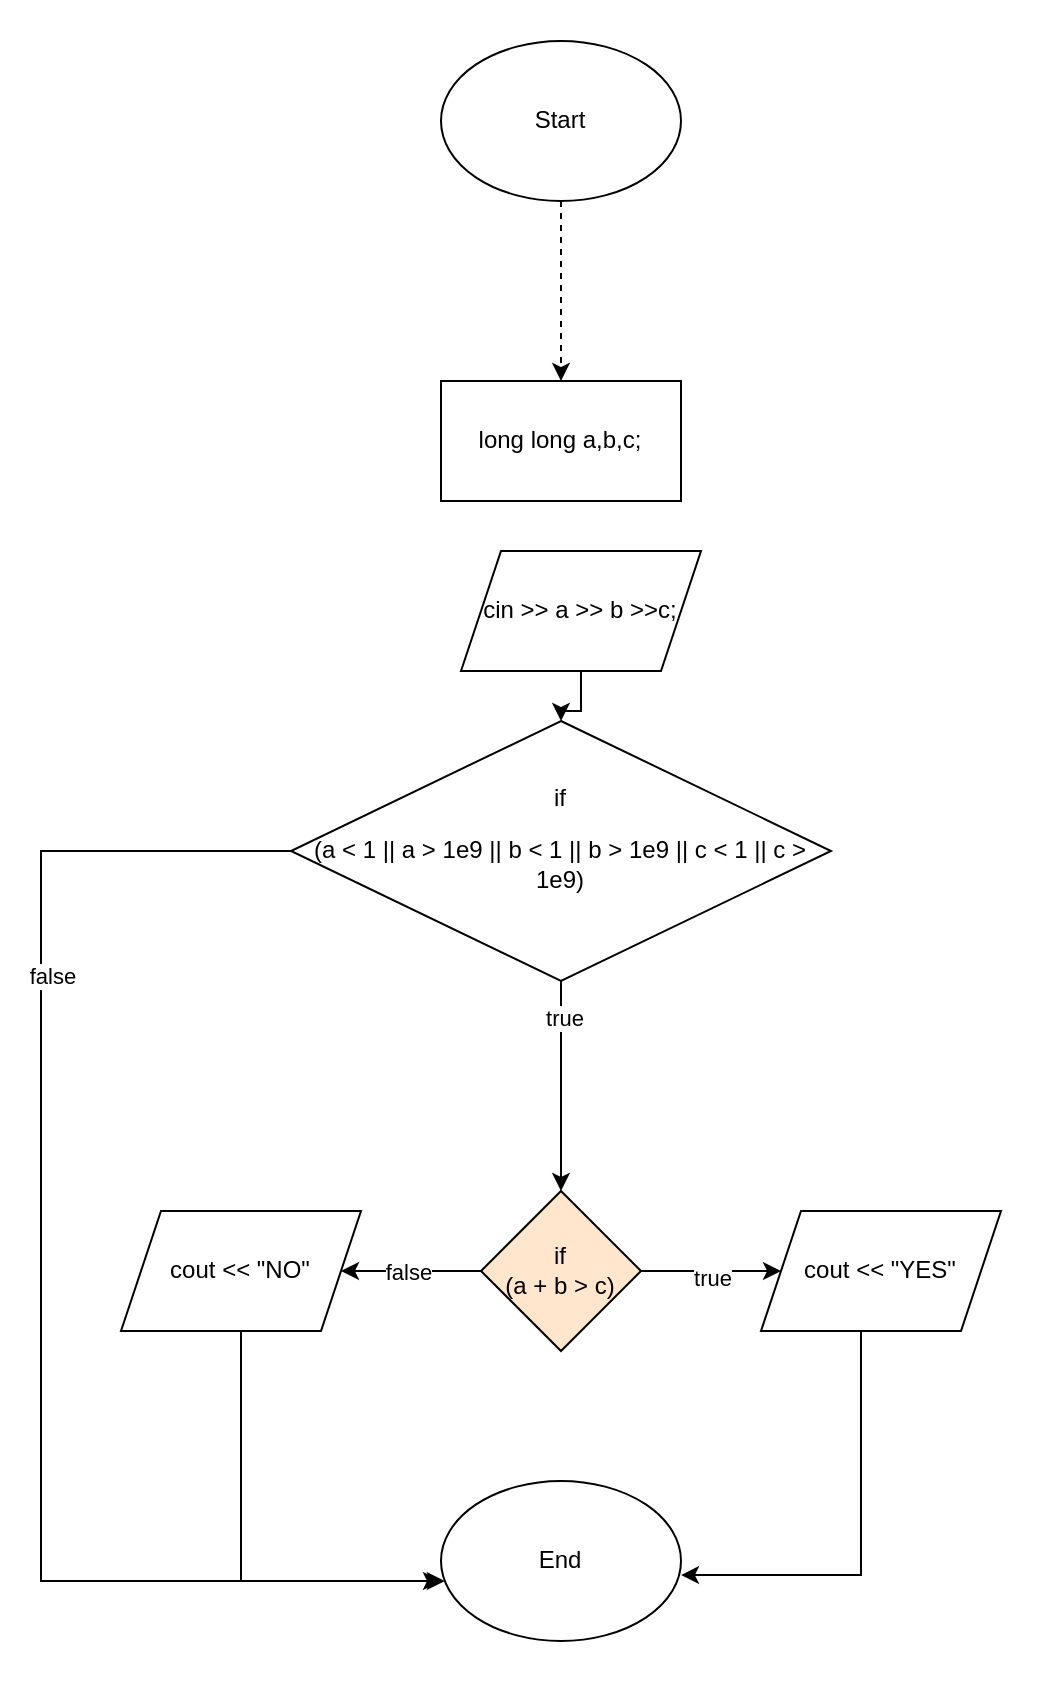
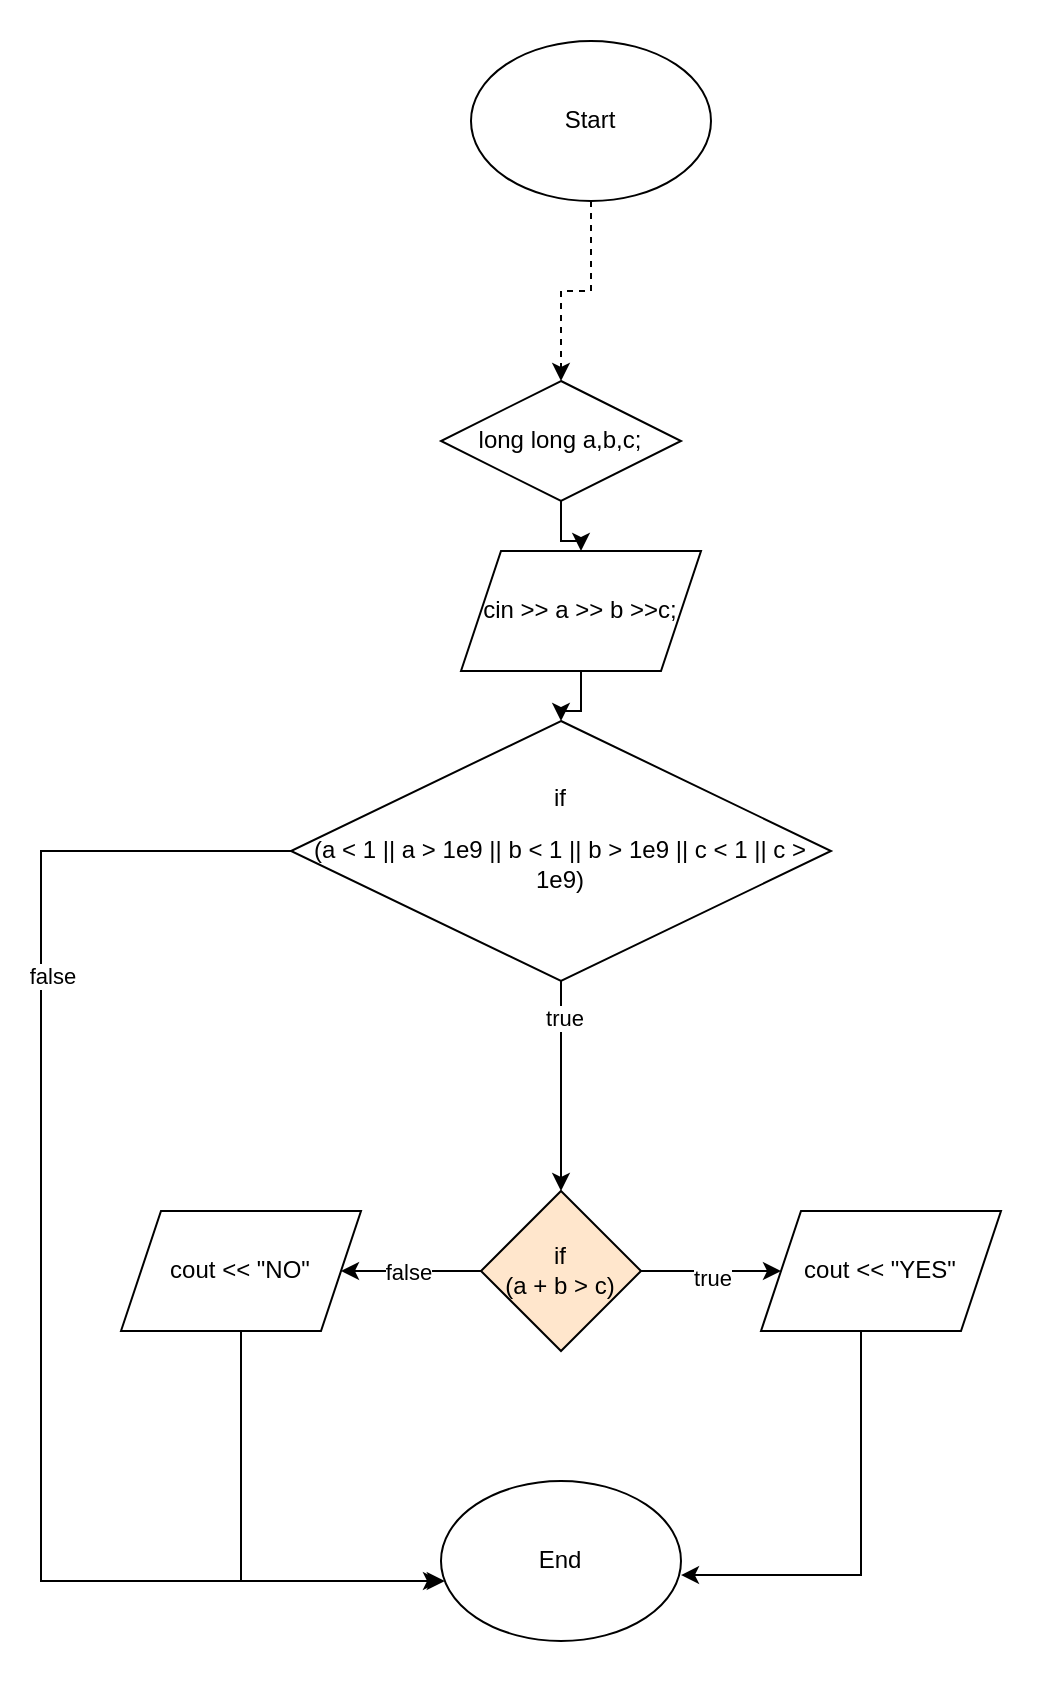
node "Start": moved (561, 121) -> (591, 121)
node "long long a,b,c;": shape rectangle -> diamond
edge "long long a,b,c;" -> "cin >> a >> b >>c;": added
